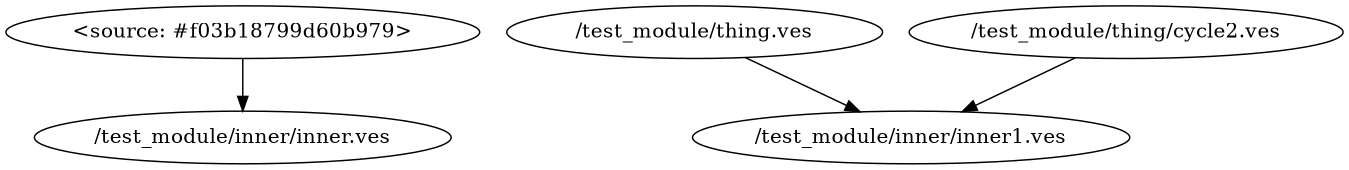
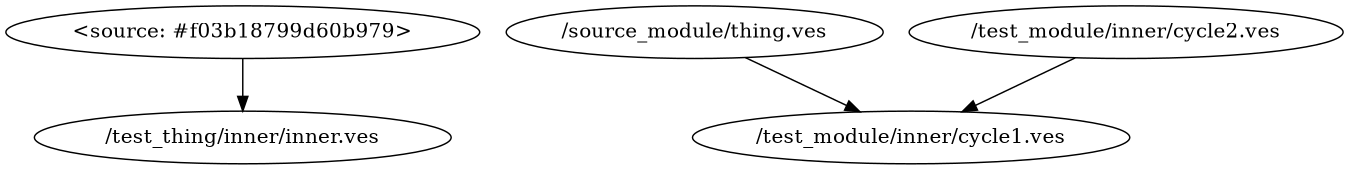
node "/test_module/thing.ves": label "/test_module/thing.ves" -> "/source_module/thing.ves"
node "/test_module/thing/cycle2.ves": label "/test_module/thing/cycle2.ves" -> "/test_module/inner/cycle2.ves"
node "/test_module/inner/inner.ves": label "/test_module/inner/inner.ves" -> "/test_thing/inner/inner.ves"
node "/test_module/inner/inner1.ves": label "/test_module/inner/inner1.ves" -> "/test_module/inner/cycle1.ves"
